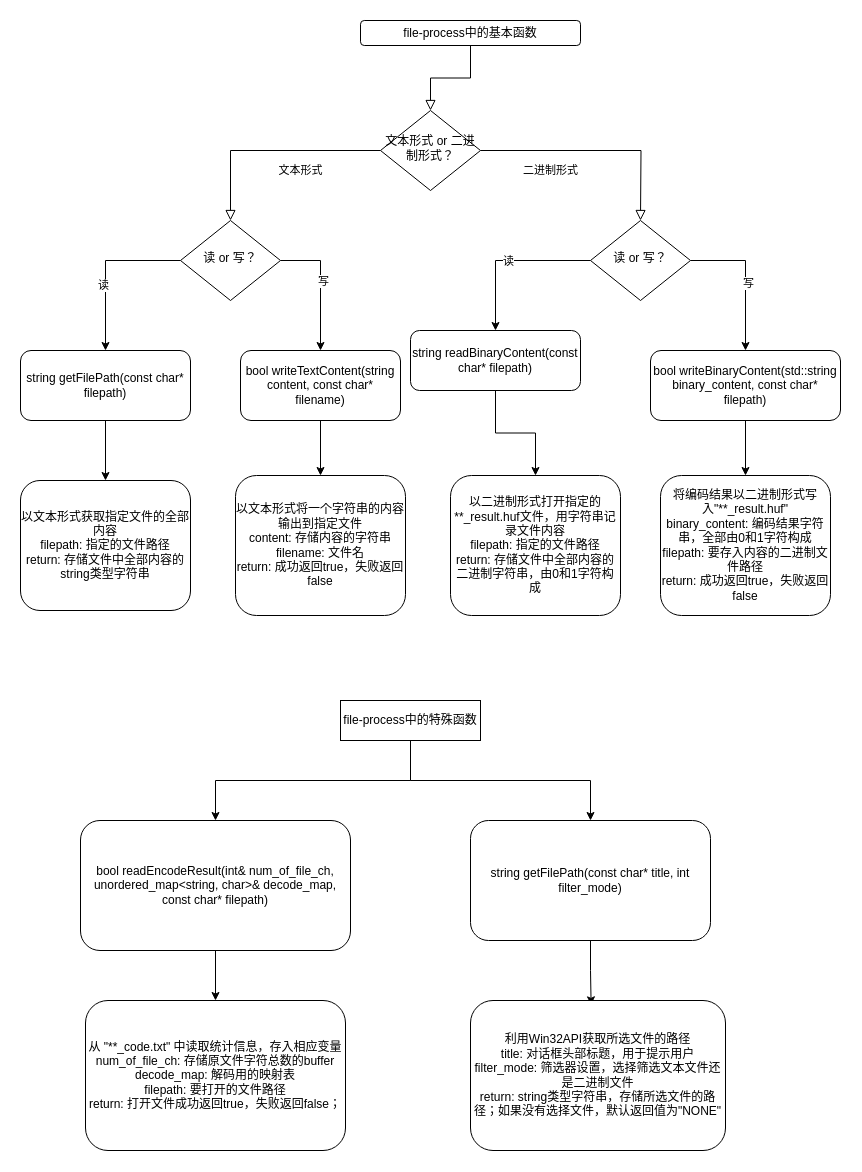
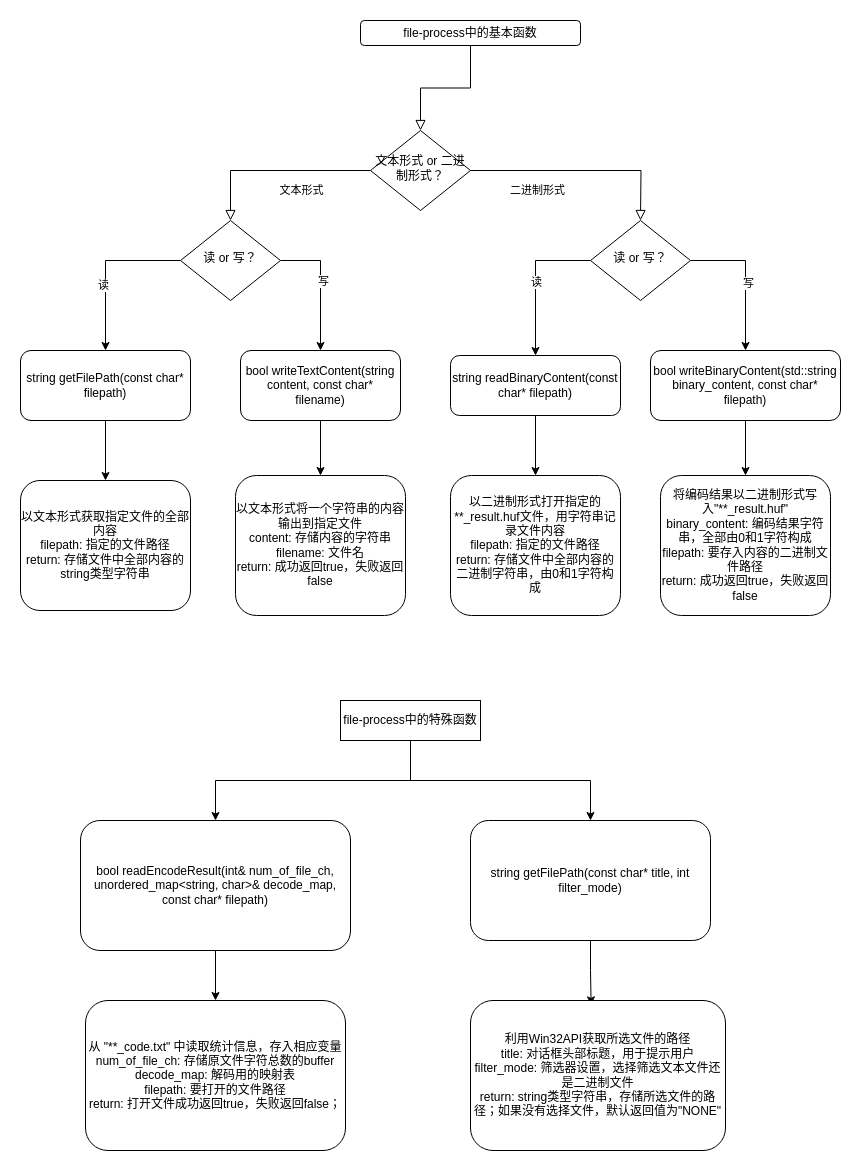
node "文本形式 or 二进制形式？": moved (431, 151) -> (421, 171)
node "string readBinaryContent(const char* filepath)": moved (496, 361) -> (536, 386)
